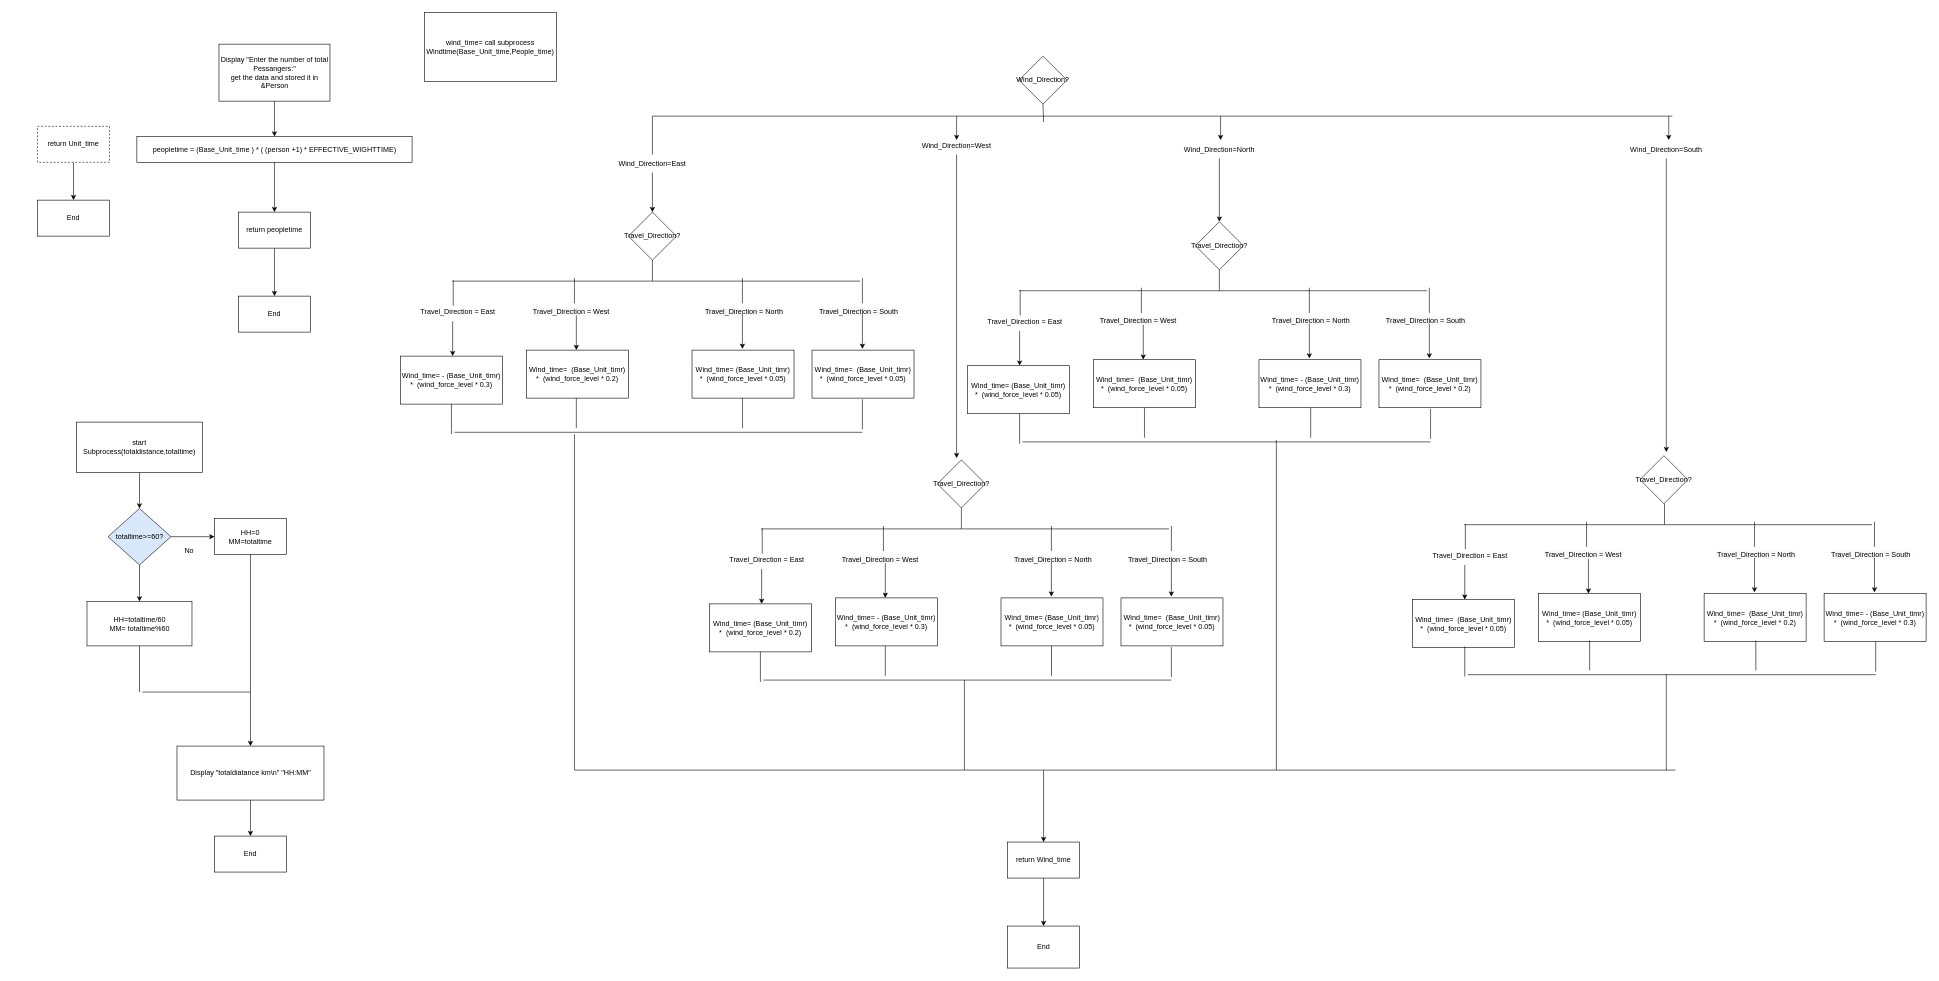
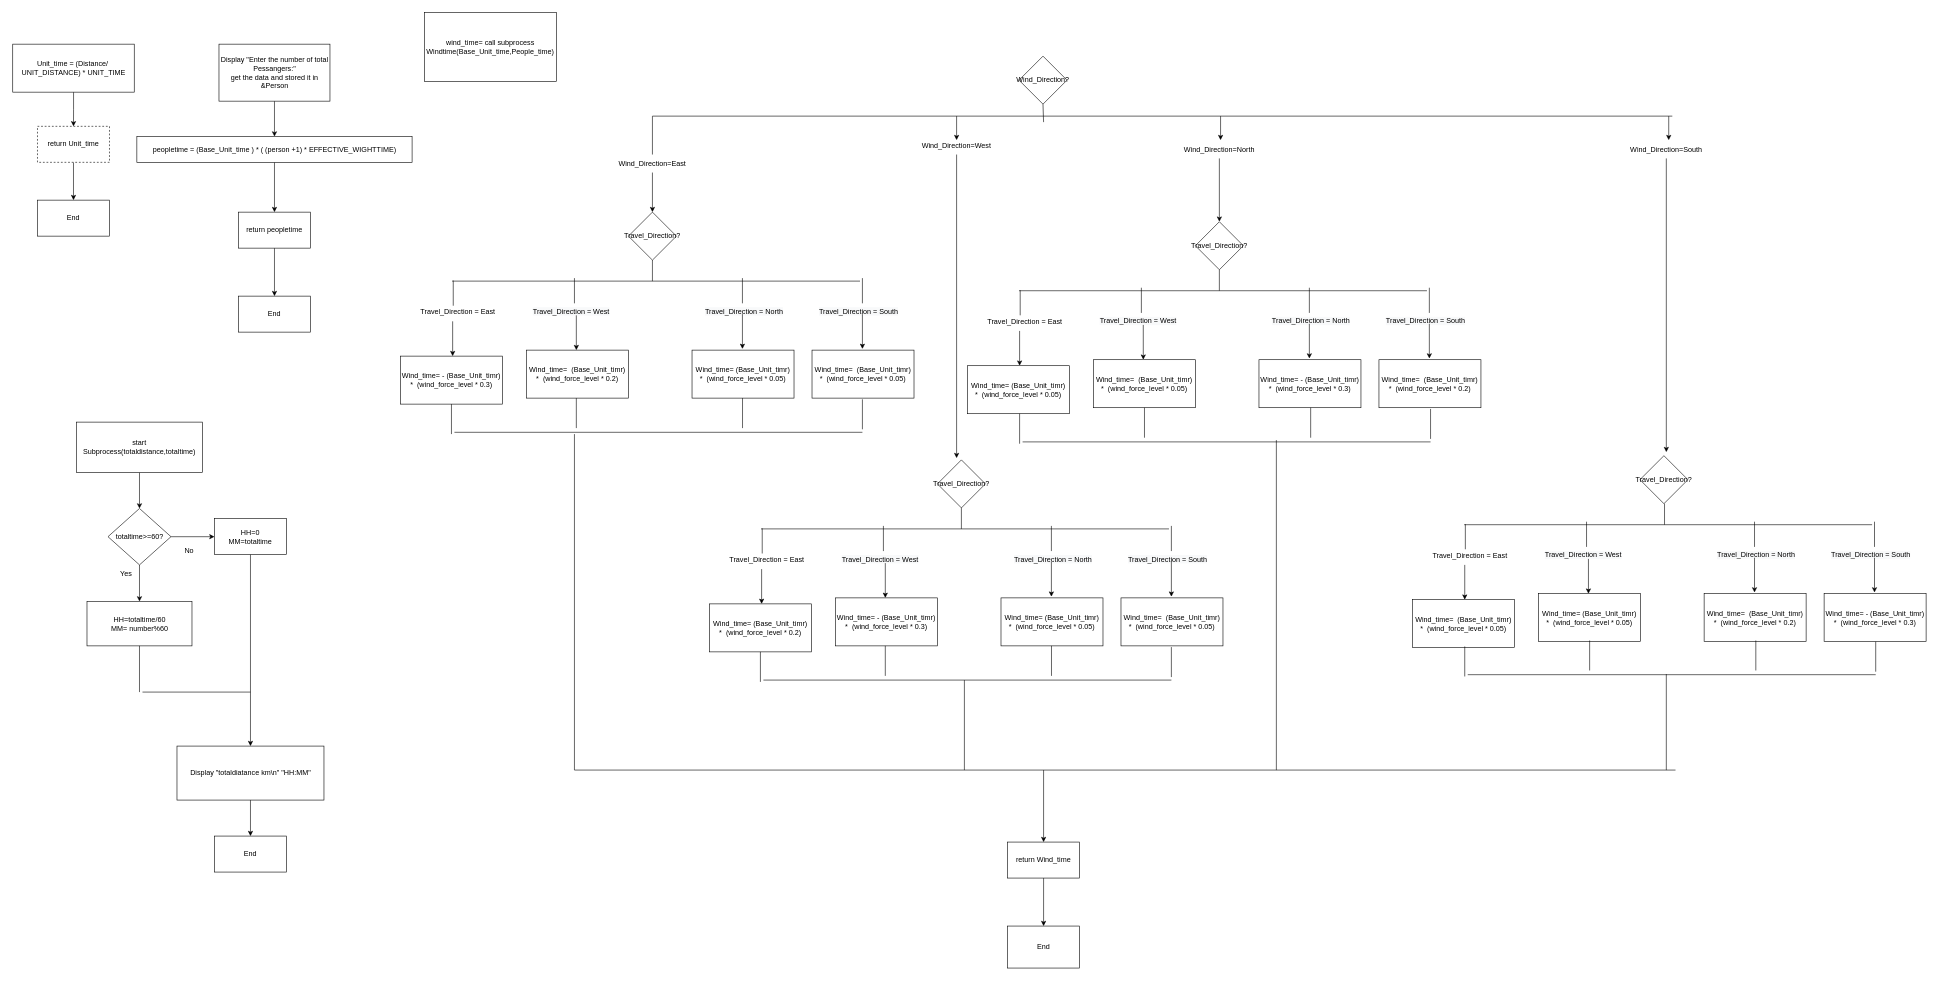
node "Unit_time = (Distance/ UNIT_DISTANCE) * UNIT_TIME": added
edge "Unit_time = (Distance/ UNIT_DISTANCE) * UNIT_TIME" -> "return Unit_time": added
node "totaltime>=60?": fillcolor #dae8fc -> #ffffff
node "Yes": added
node "HH=totaltime/60 MM= totaltime%60": label "HH=totaltime/60 MM= totaltime%60" -> "HH=totaltime/60 MM= number%60"
